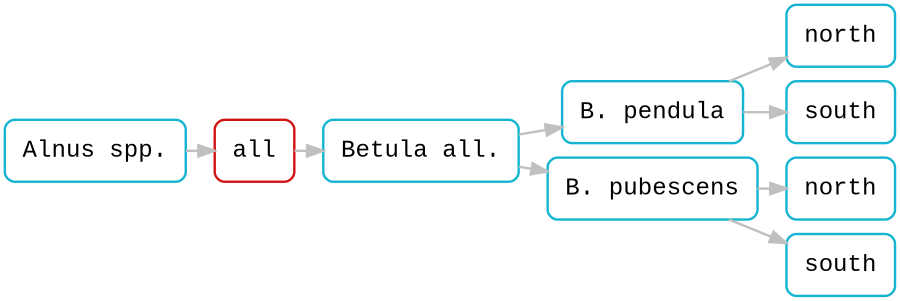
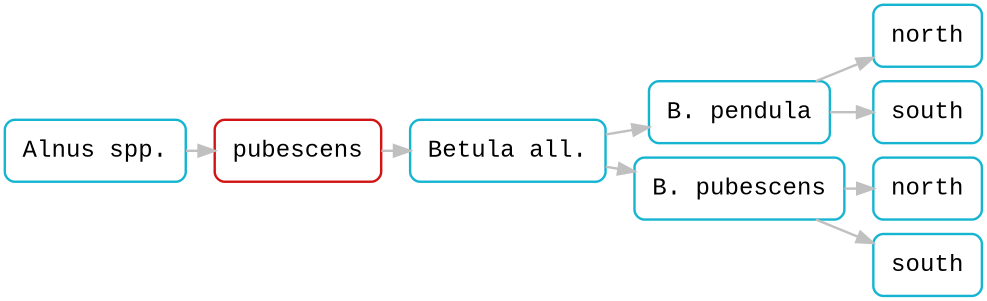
node "all": label "all" -> "pubescens"
